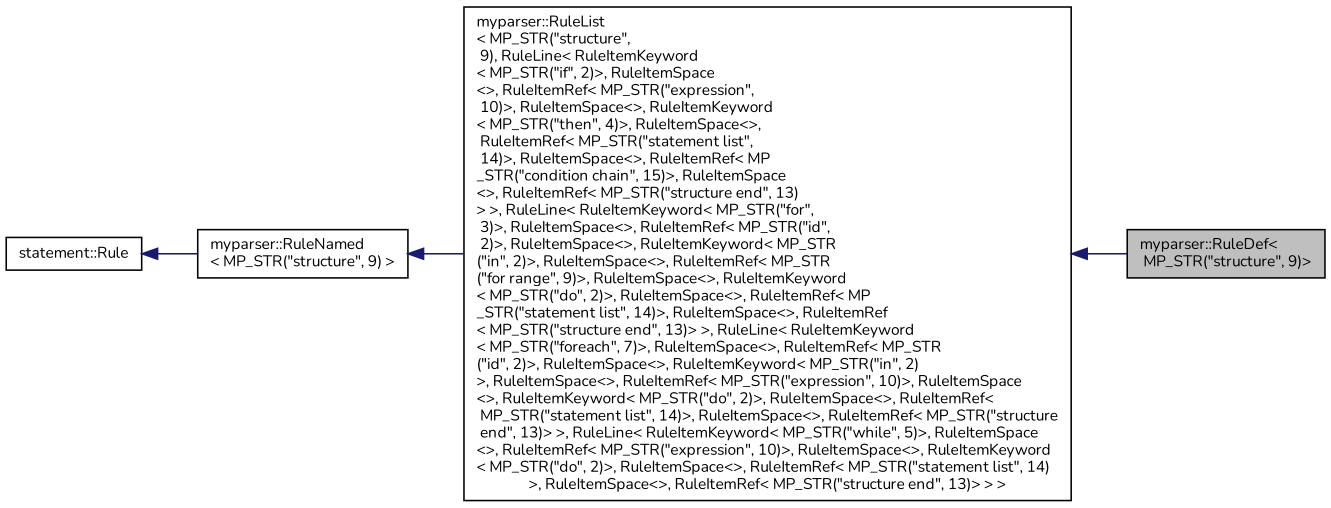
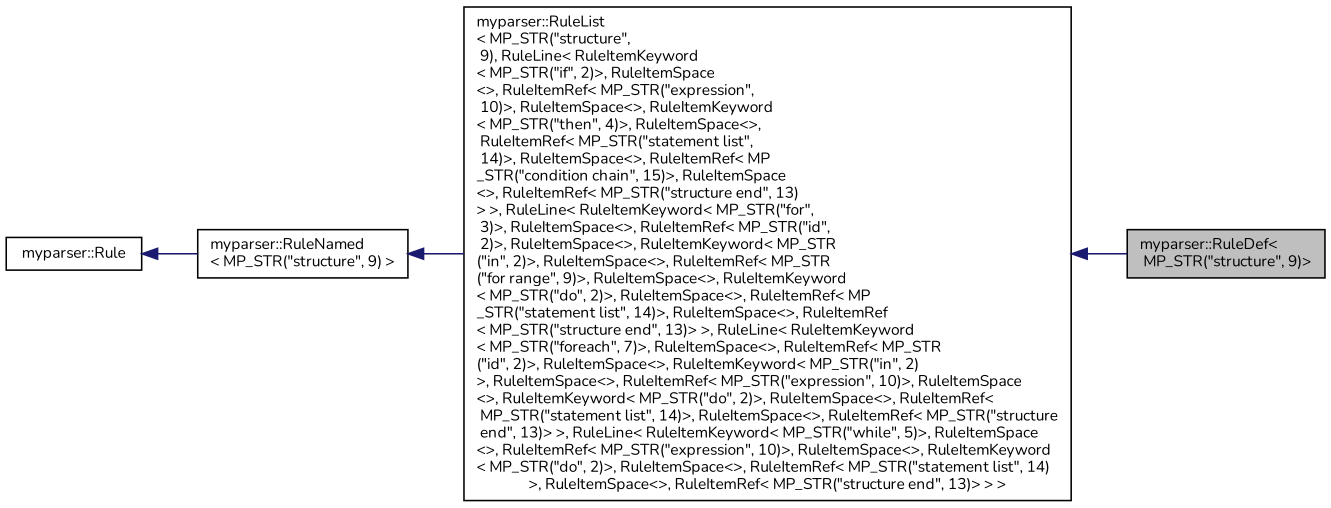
node "statement::Rule": label "statement::Rule" -> "myparser::Rule"
